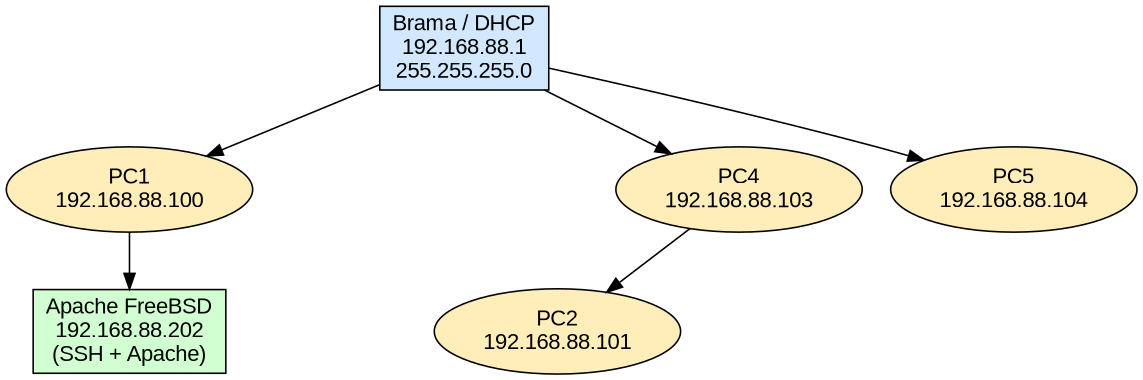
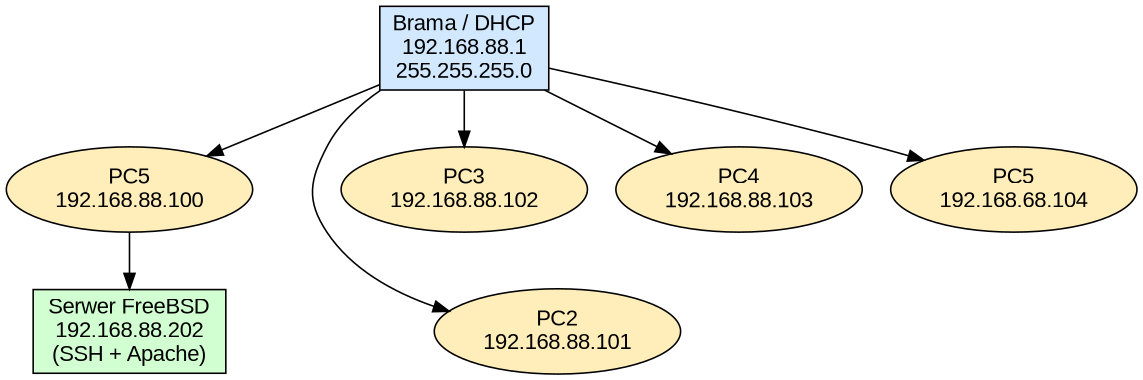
node "PC1 192.168.88.100": label "PC1 192.168.88.100" -> "PC5 192.168.88.100"
node "PC3 192.168.88.102": added
node "PC5 192.168.88.104": label "PC5 192.168.88.104" -> "PC5 192.168.68.104"
edge "PC4 192.168.88.103" -> "PC2 192.168.88.101": now "Brama / DHCP 192.168.88.1 255.255.255.0" -> "PC2 192.168.88.101"
node "Apache FreeBSD 192.168.88.202 (SSH + Apache)": label "Apache FreeBSD 192.168.88.202 (SSH + Apache)" -> "Serwer FreeBSD 192.168.88.202 (SSH + Apache)"
